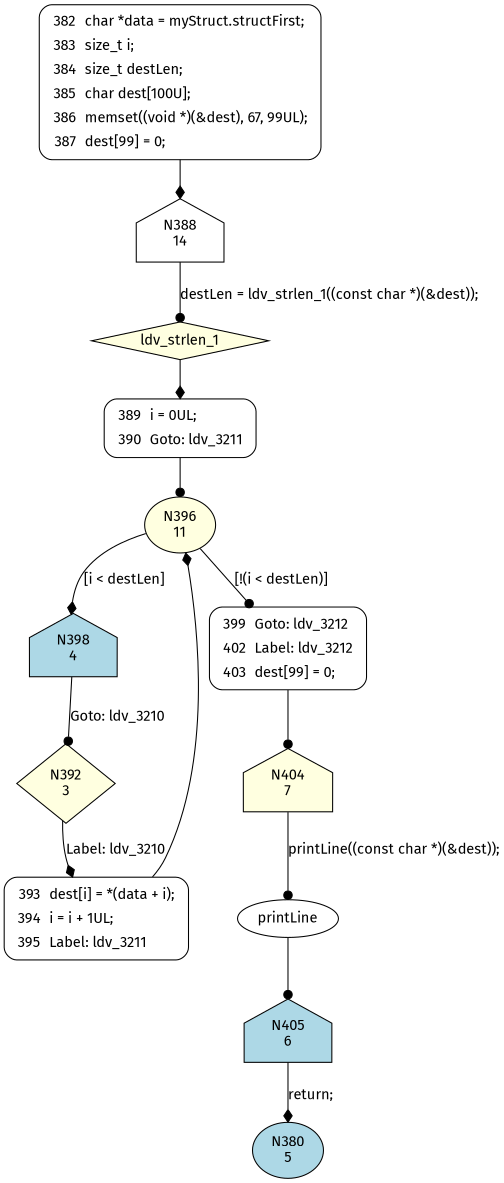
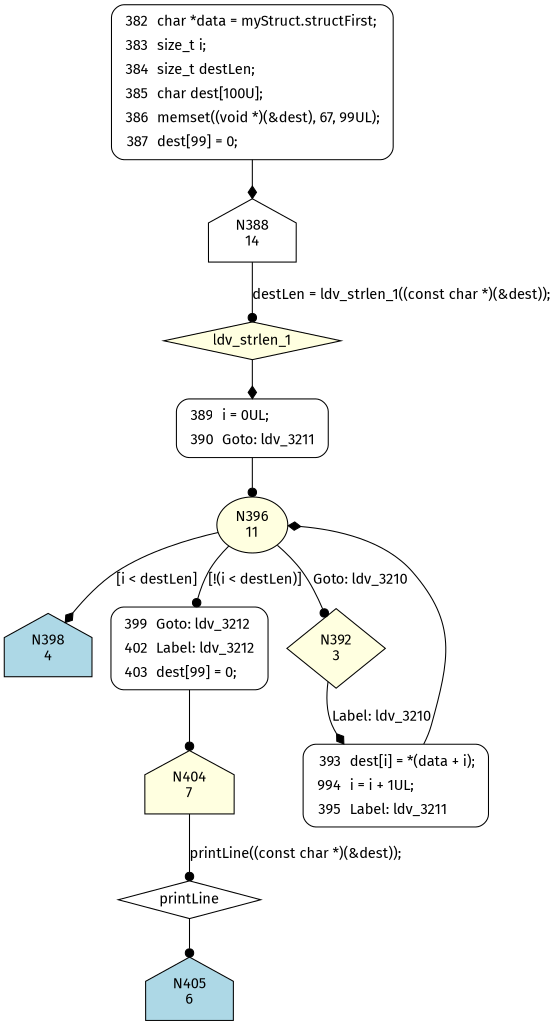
edge "N398 4" -> "N392 3": now "N396 11" -> "N392 3"
node "393": text "394" -> "994"
node "printLine": shape ellipse -> diamond
node "N380 5": removed
